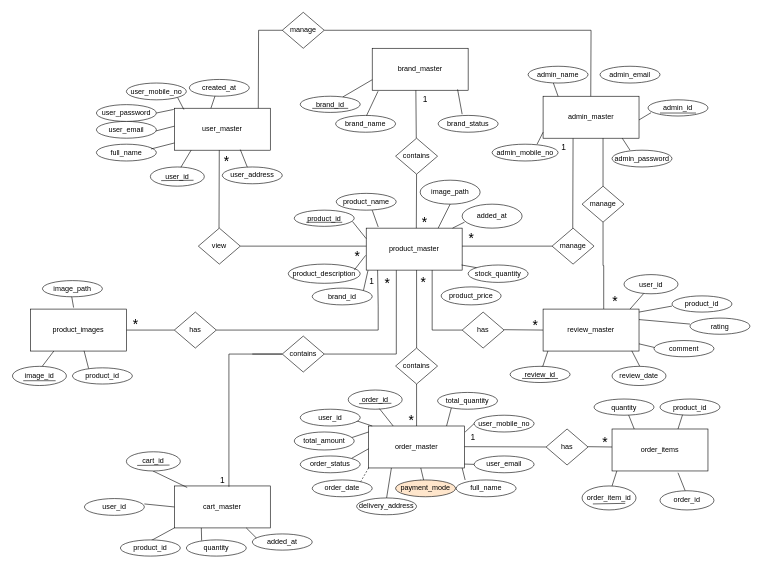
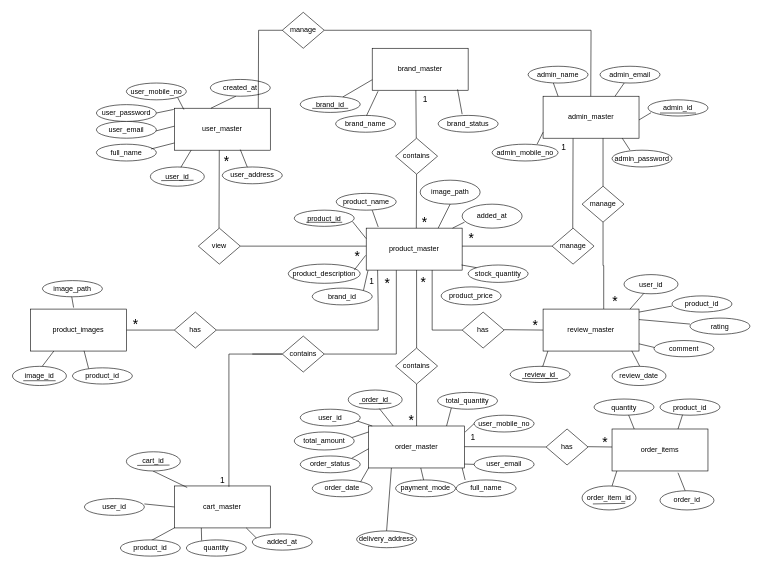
node "created_at": moved (219, 88) -> (240, 88)
edge "admin_email" -- "admin_master": added
edge "order_master" -- "order_date": style dashed -> solid
node "payment_mode": fillcolor #ffe6cc -> #ffffff
node "delivery_address": moved (387, 507) -> (387, 540)
